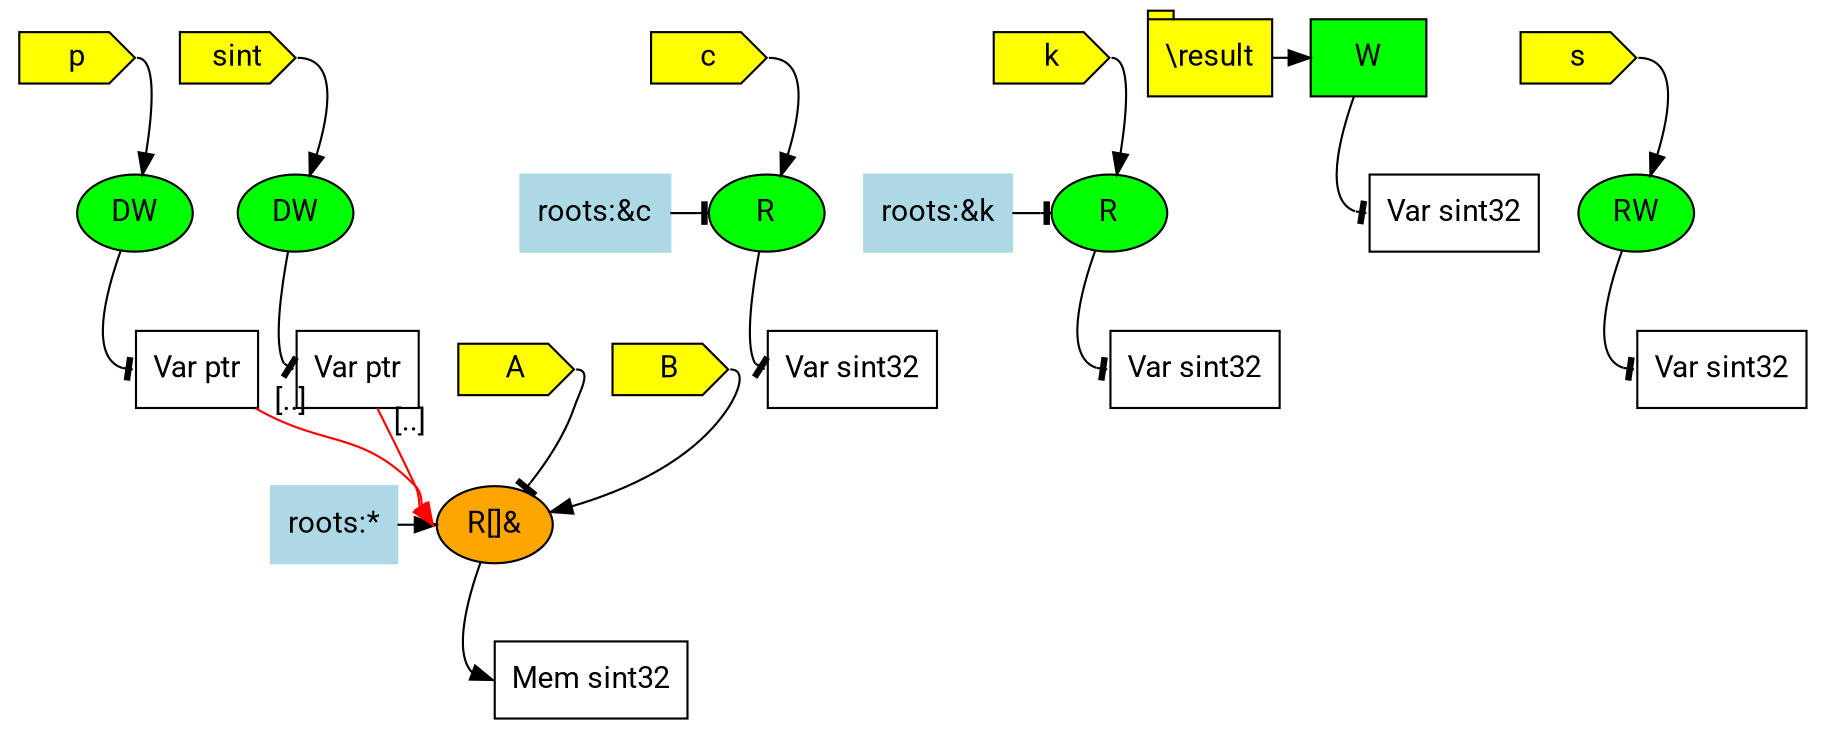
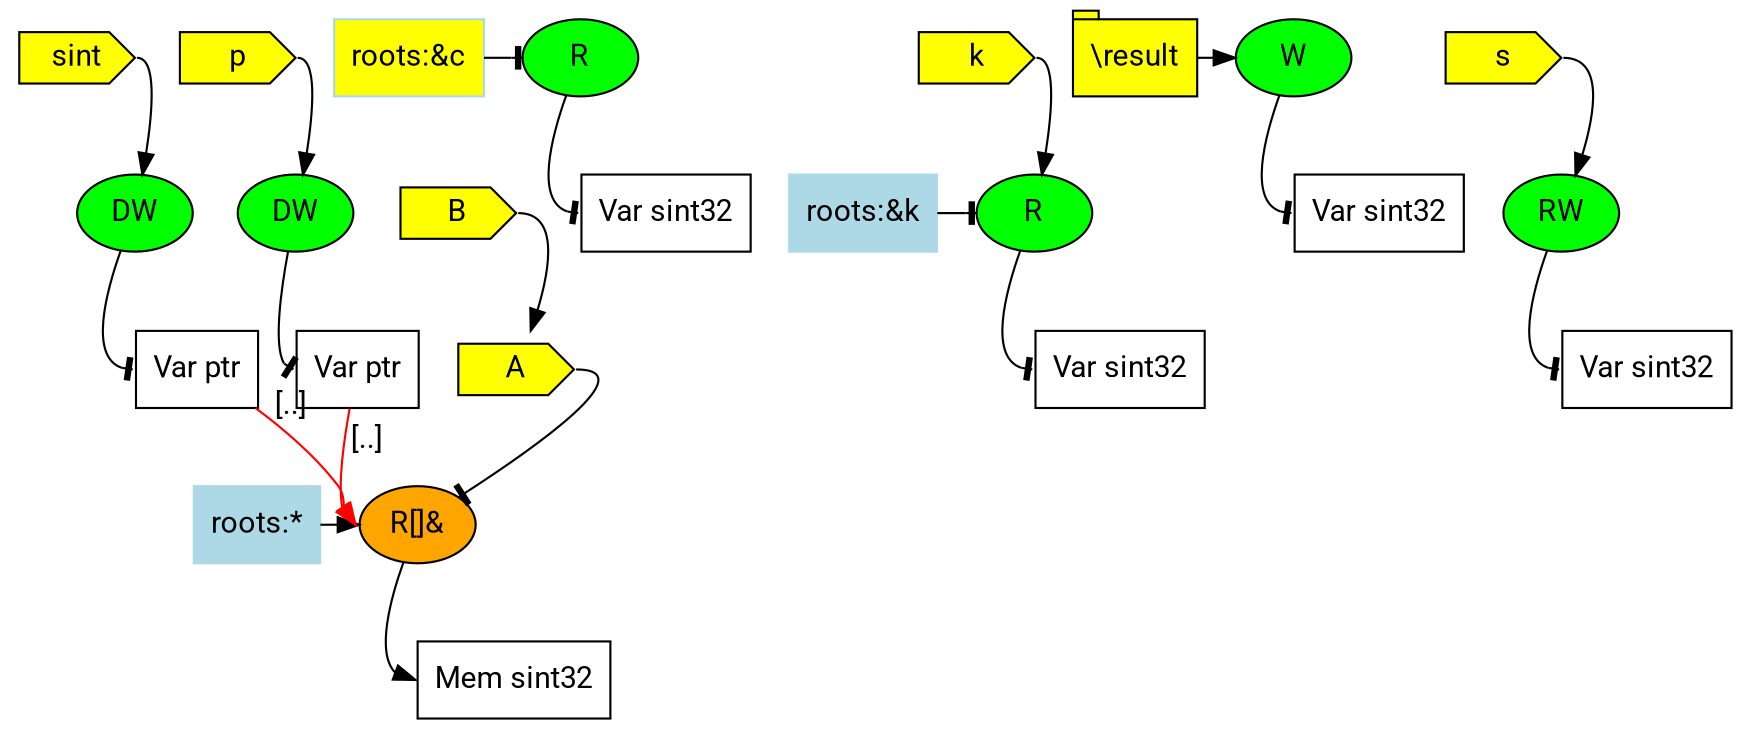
node "c": removed
node "W": shape box -> ellipse
node "roots:&c": fillcolor lightblue -> yellow
edge "B" -> "R[]&": now "B" -> "A"
